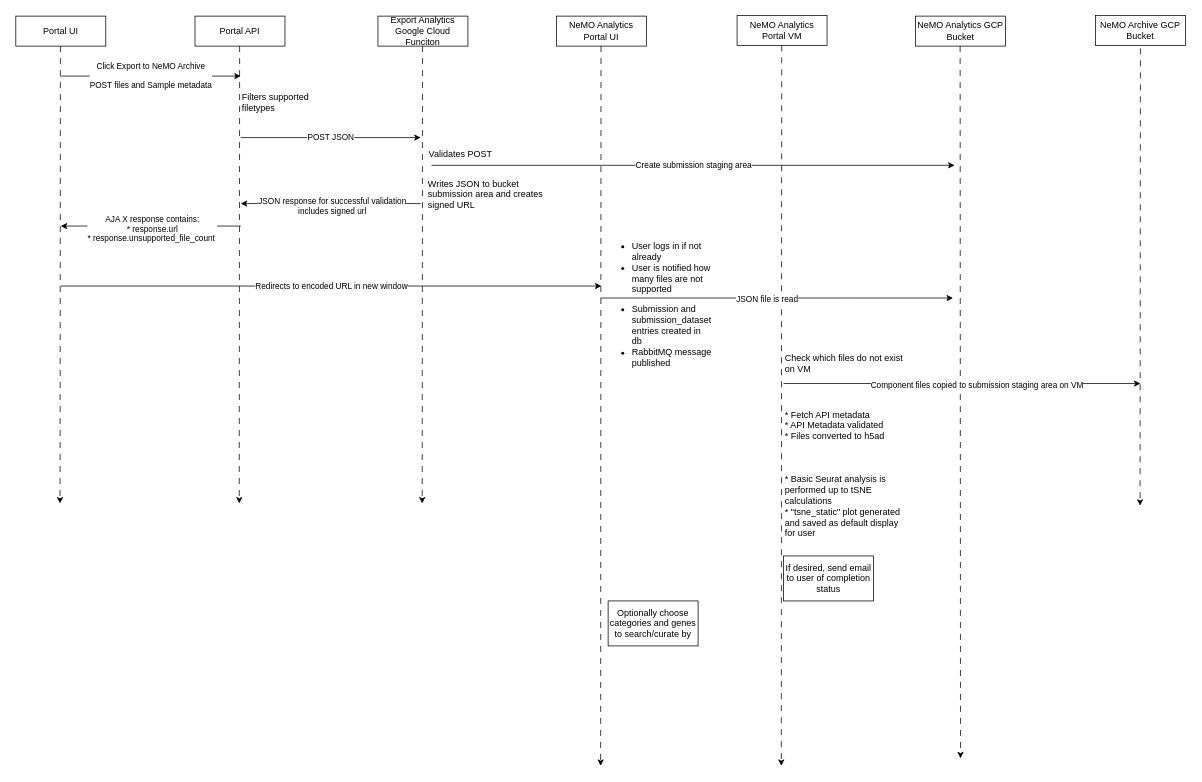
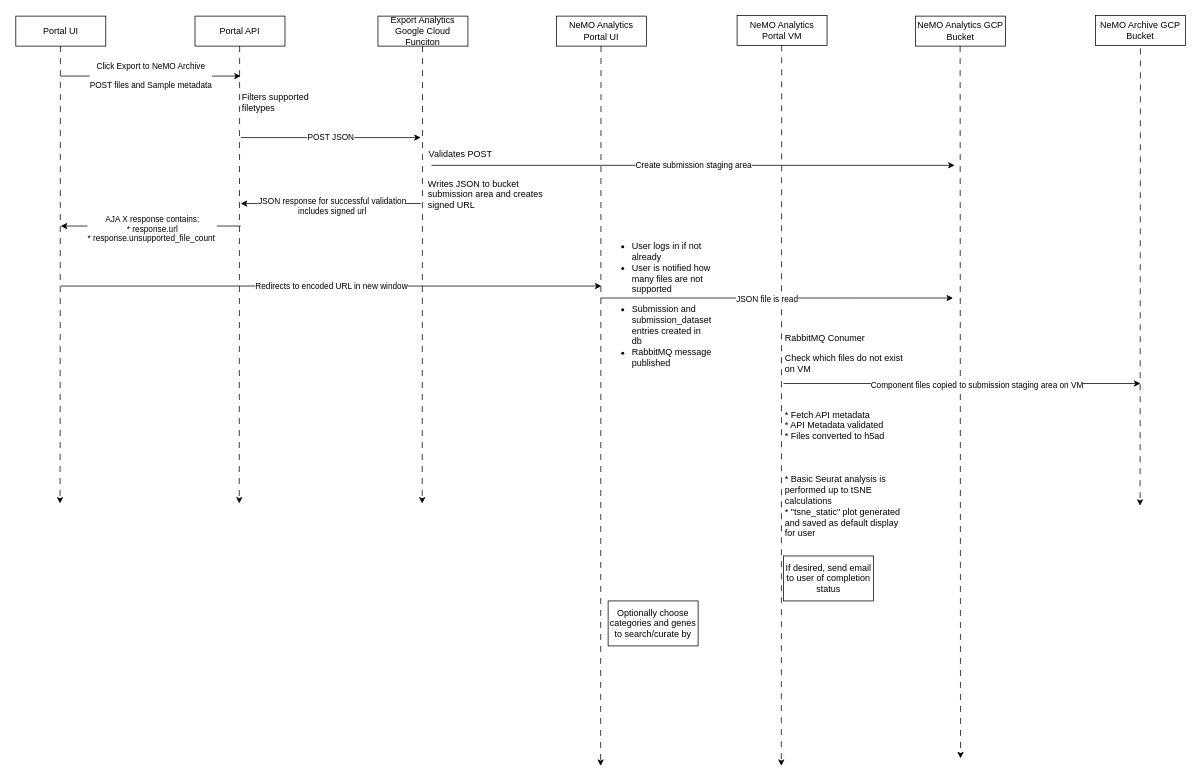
node "RabbitMQ Conumer": added
